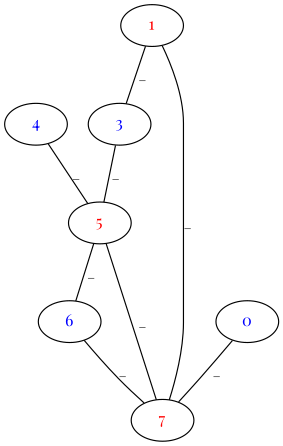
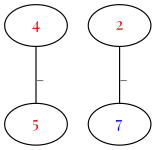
node "1": label "1" -> "2"
node "4": fontcolor #0000ffff -> #ff0000ff
node "3": removed
node "6": removed
edge "5" -- "7": removed, label "_"
node "0": removed
node "7": fontcolor #ff0000ff -> #0000ffff
